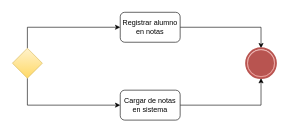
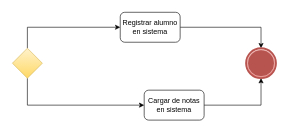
node "Registrar alumno en notas": label "Registrar alumno en notas" -> "Registrar alumno en sistema"
node "Cargar de notas en sistema": moved (150, 105) -> (174, 105)
